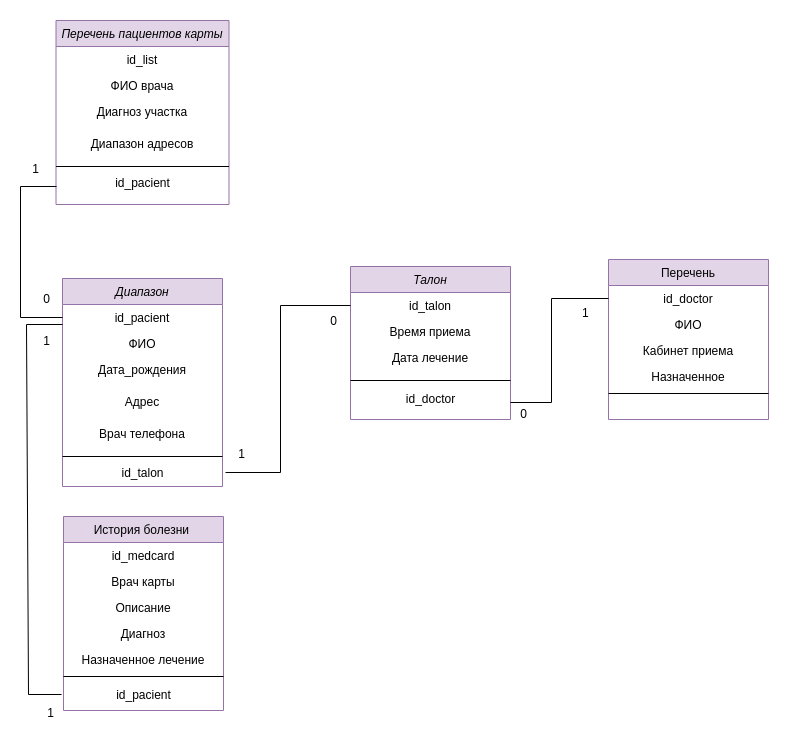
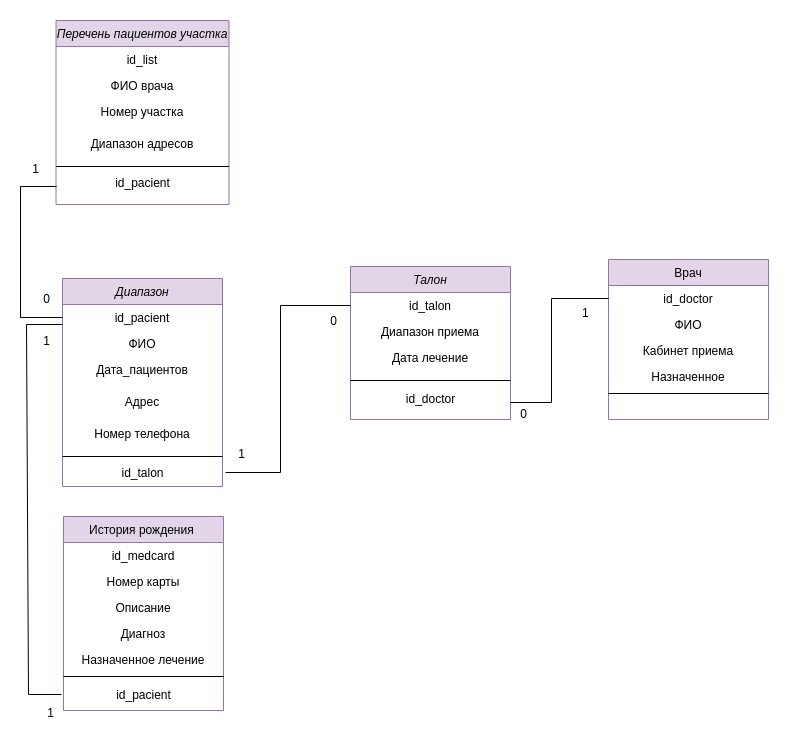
node "Перечень пациентов карты": label "Перечень пациентов карты" -> "Перечень пациентов участка"
node "Диагноз участка": label "Диагноз участка" -> "Номер участка"
node "Перечень": label "Перечень" -> "Врач"
node "Время приема": label "Время приема" -> "Диапазон приема"
node "Дата_рождения": label "Дата_рождения" -> "Дата_пациентов"
node "Врач телефона": label "Врач телефона" -> "Номер телефона"
node "История болезни": label "История болезни" -> "История рождения"
node "Врач карты": label "Врач карты" -> "Номер карты"
